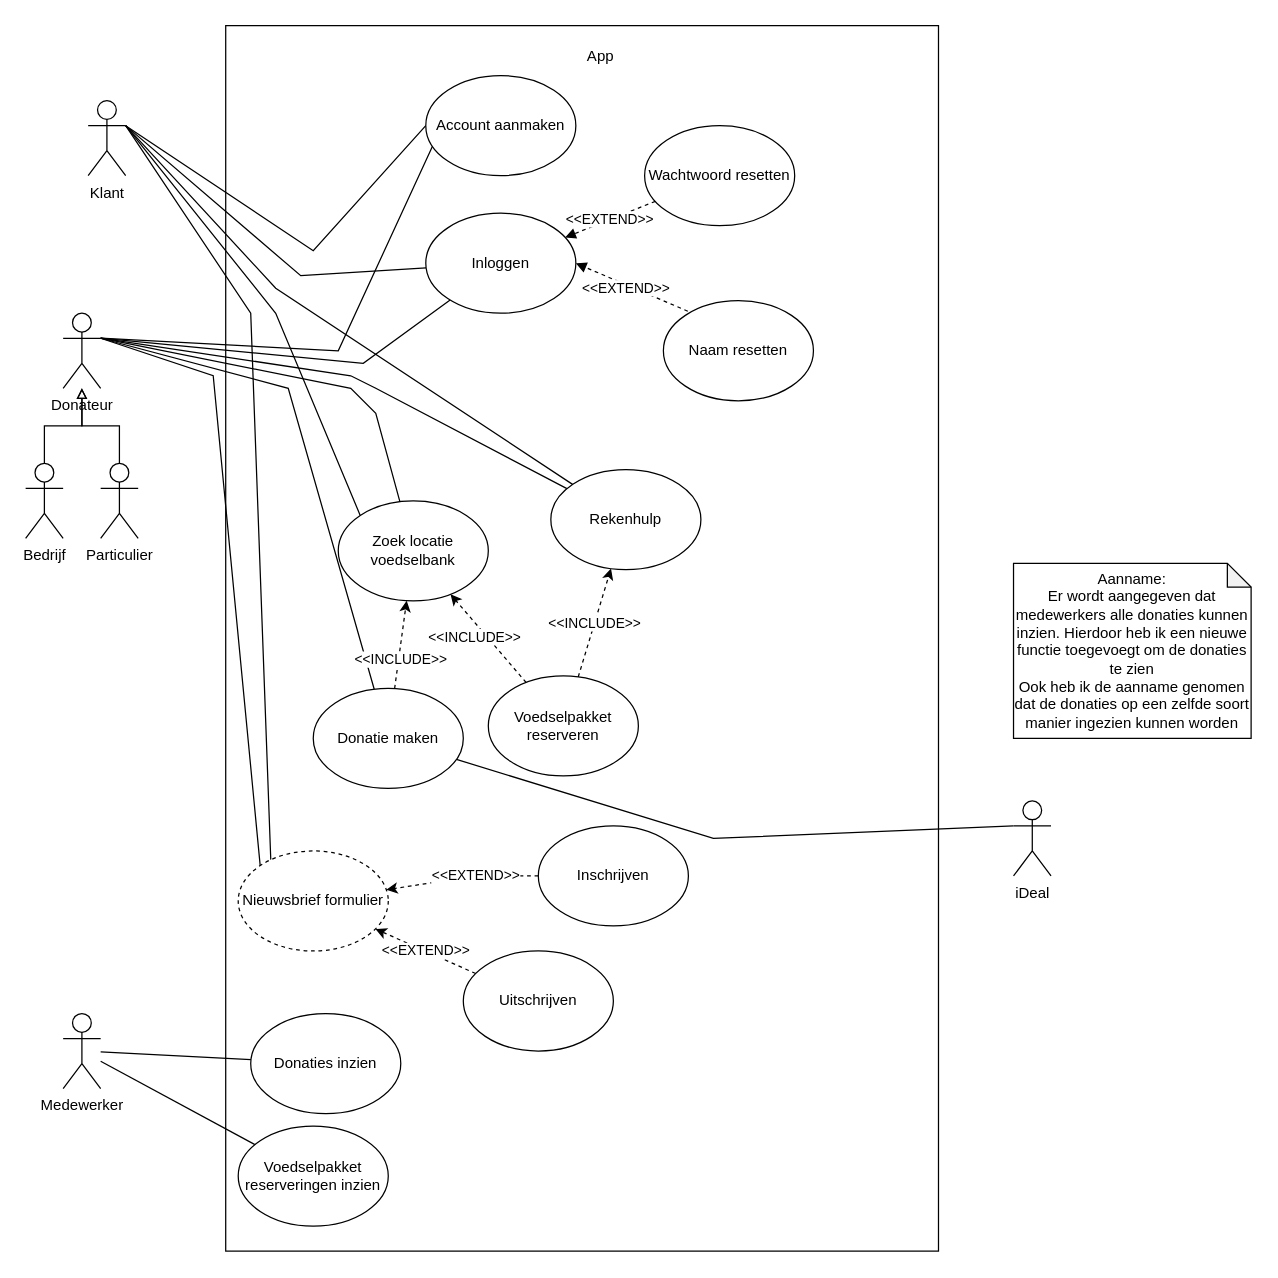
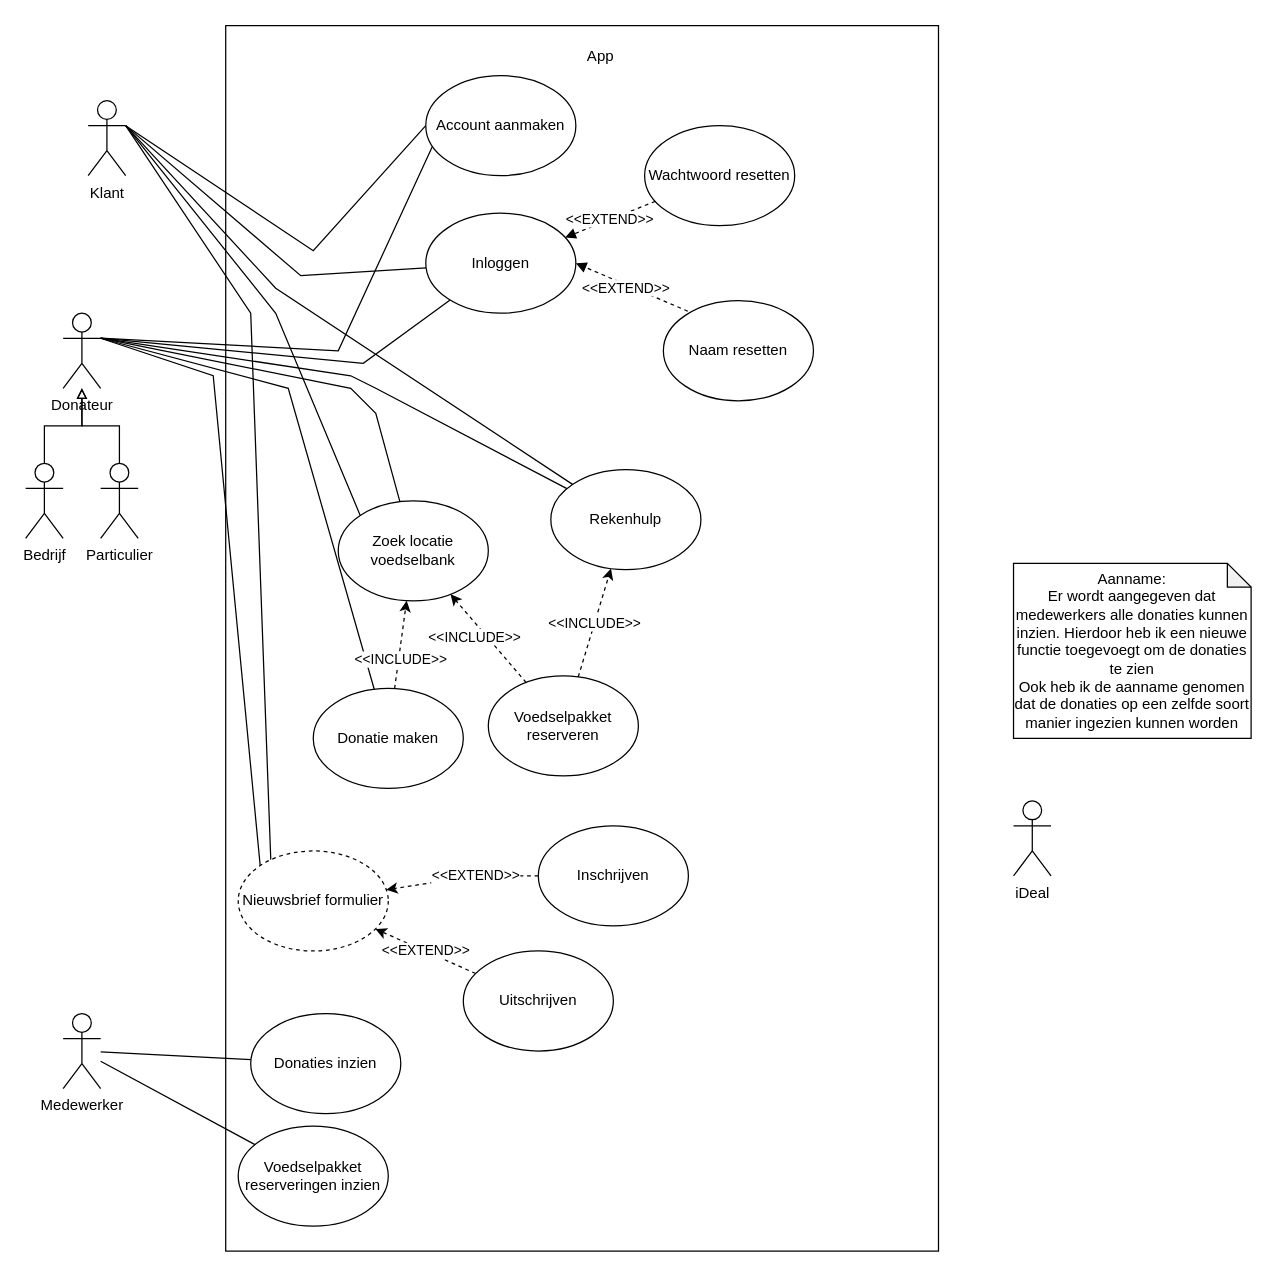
edge "Donatie maken" -- "iDeal": removed
